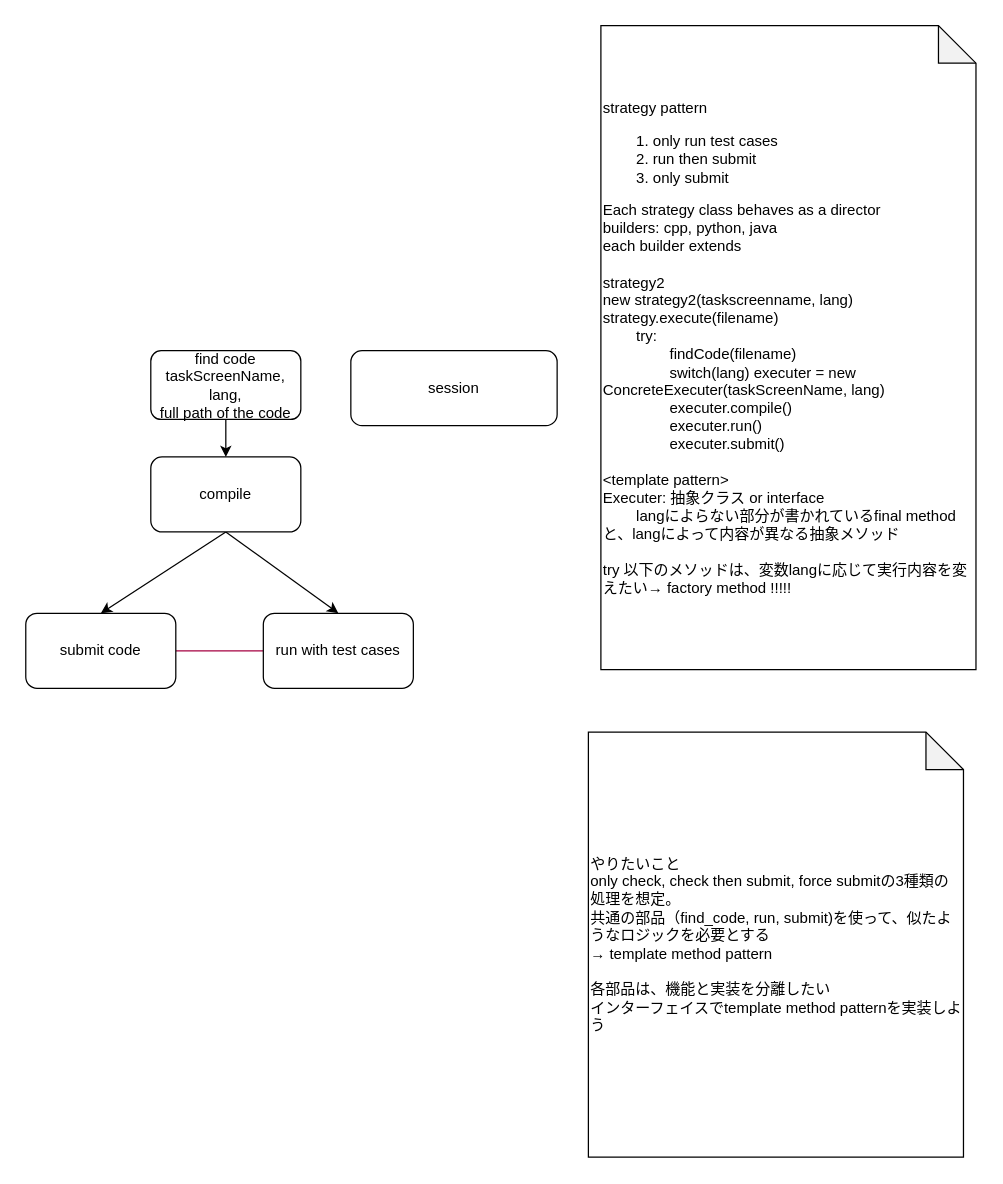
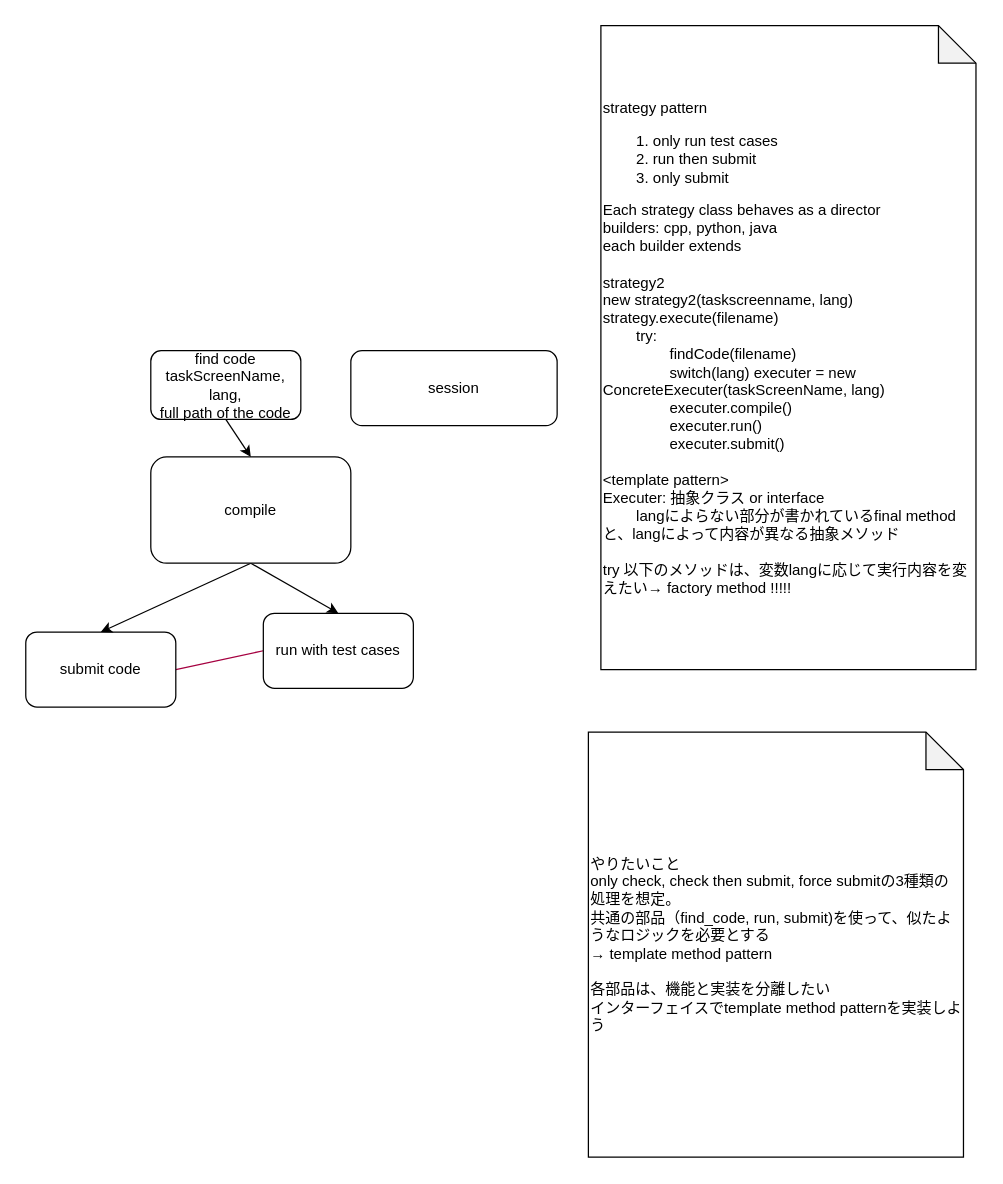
node "compile": size 150x75 -> 200x106
node "submit code": moved (101, 651) -> (101, 669)
